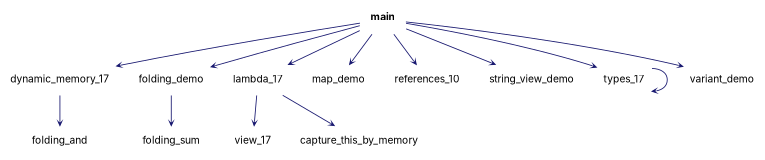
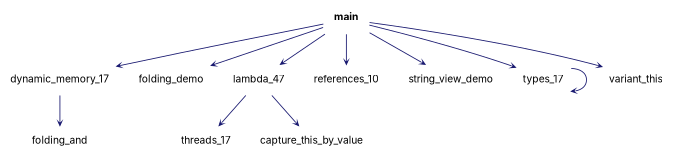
node "lambda_17": label "lambda_17" -> "lambda_47"
node "map_demo": removed
node "variant_demo": label "variant_demo" -> "variant_this"
node "folding_sum": removed
node "view_17": label "view_17" -> "threads_17"
node "capture_this_by_memory": label "capture_this_by_memory" -> "capture_this_by_value"
